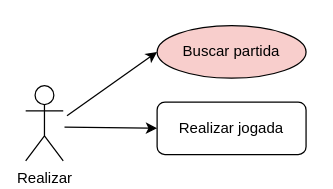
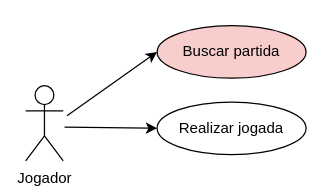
node "Realizar jogada": shape rounded rectangle -> ellipse
node "Realizar": label "Realizar" -> "Jogador"
